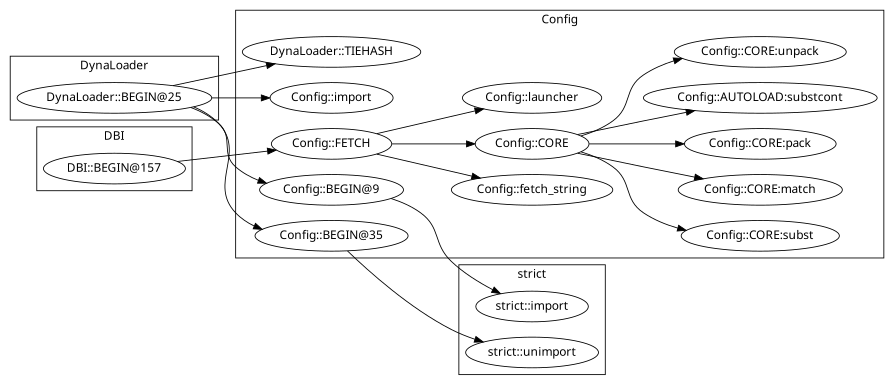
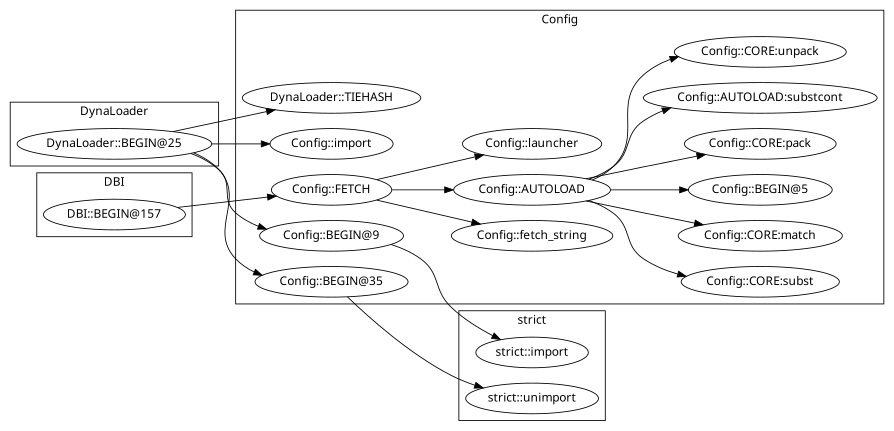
node "Config::CORE": label "Config::CORE" -> "Config::AUTOLOAD"
node "Config::BEGIN@5": added
